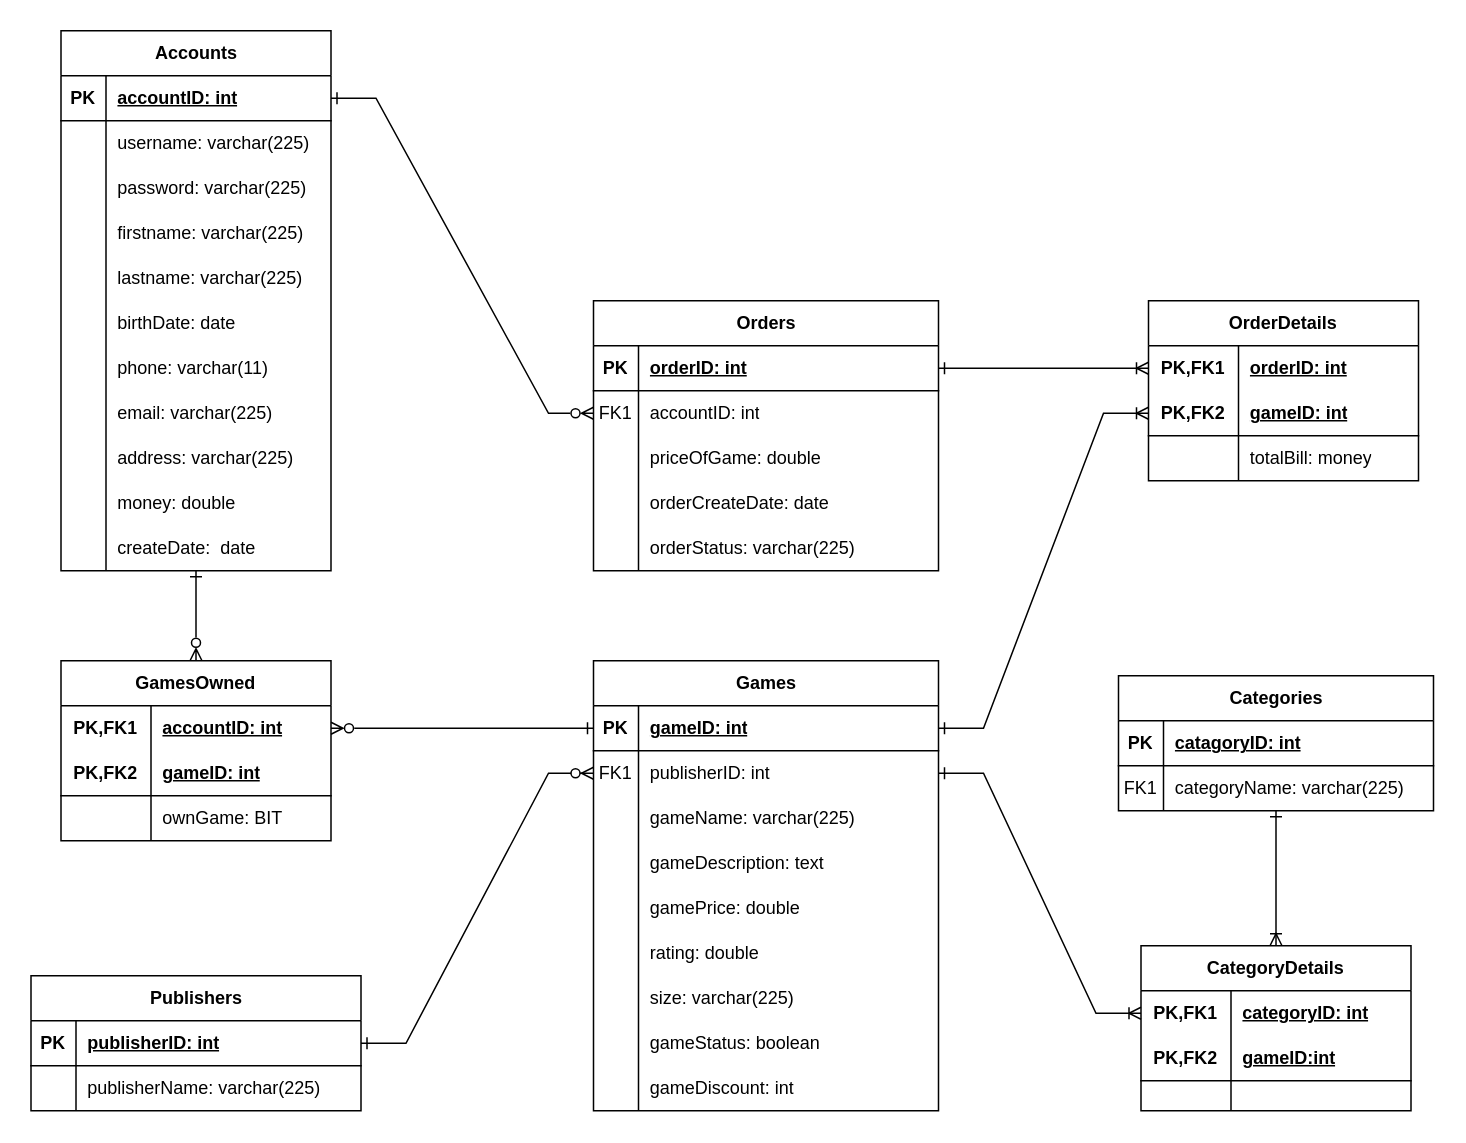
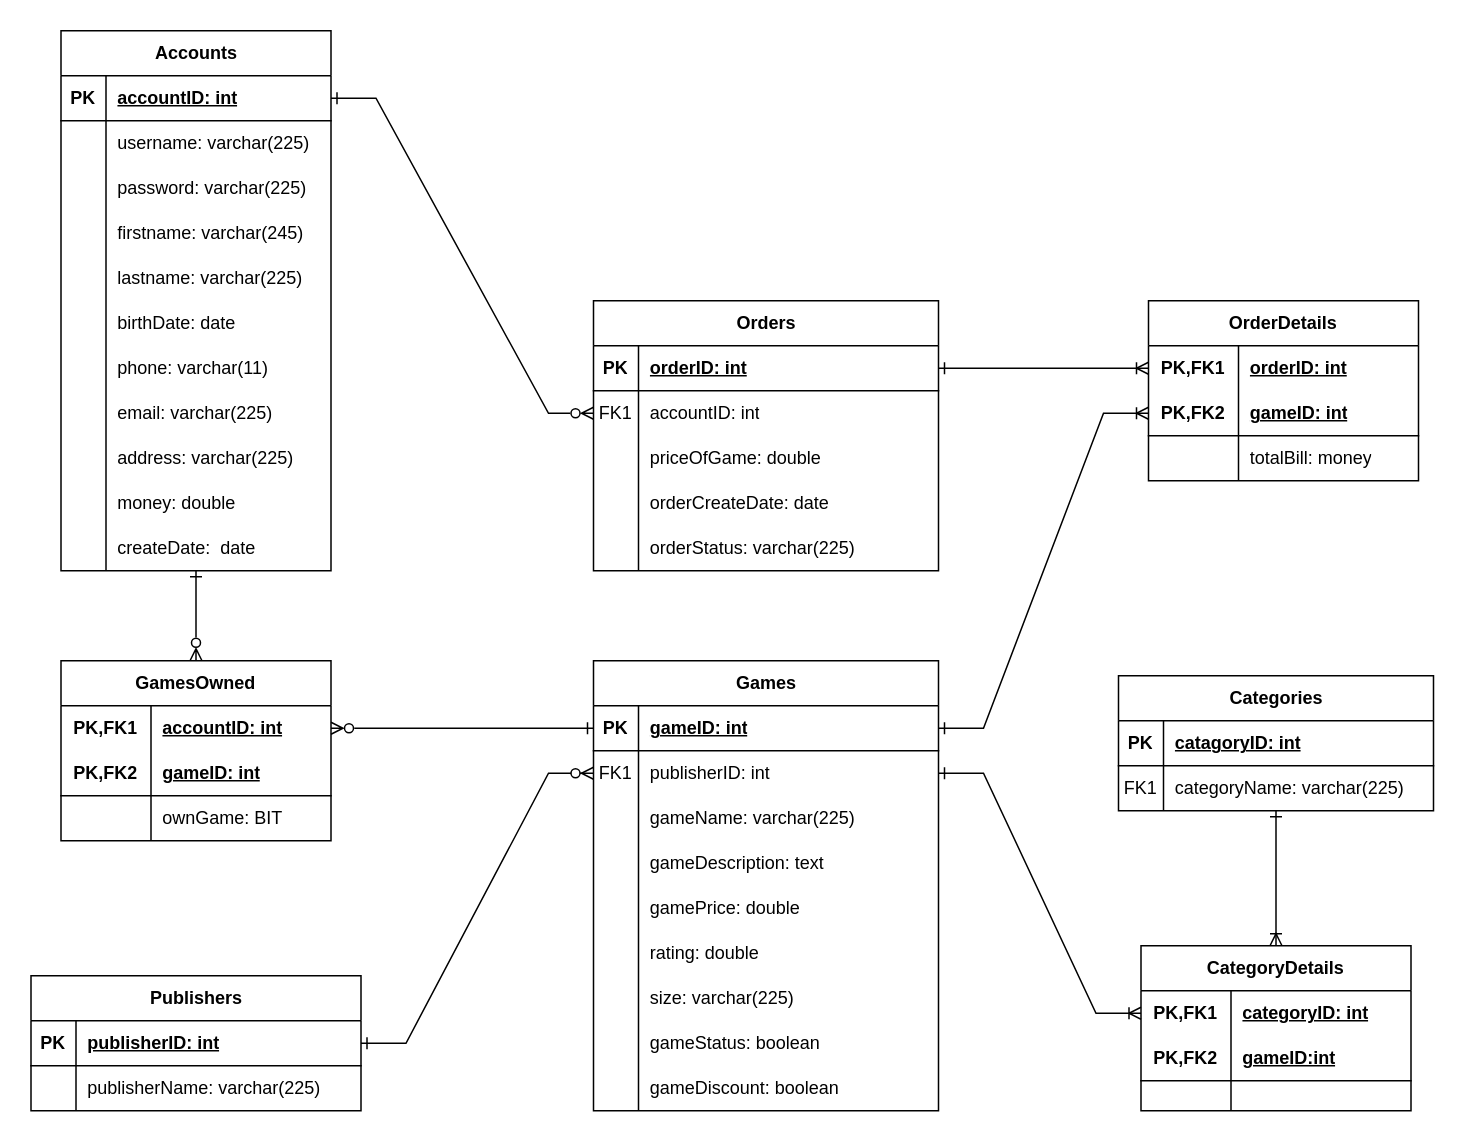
node "firstname: varchar(225)": label "firstname: varchar(225)" -> "firstname: varchar(245)"
node "gameDiscount: int": label "gameDiscount: int" -> "gameDiscount: boolean"
